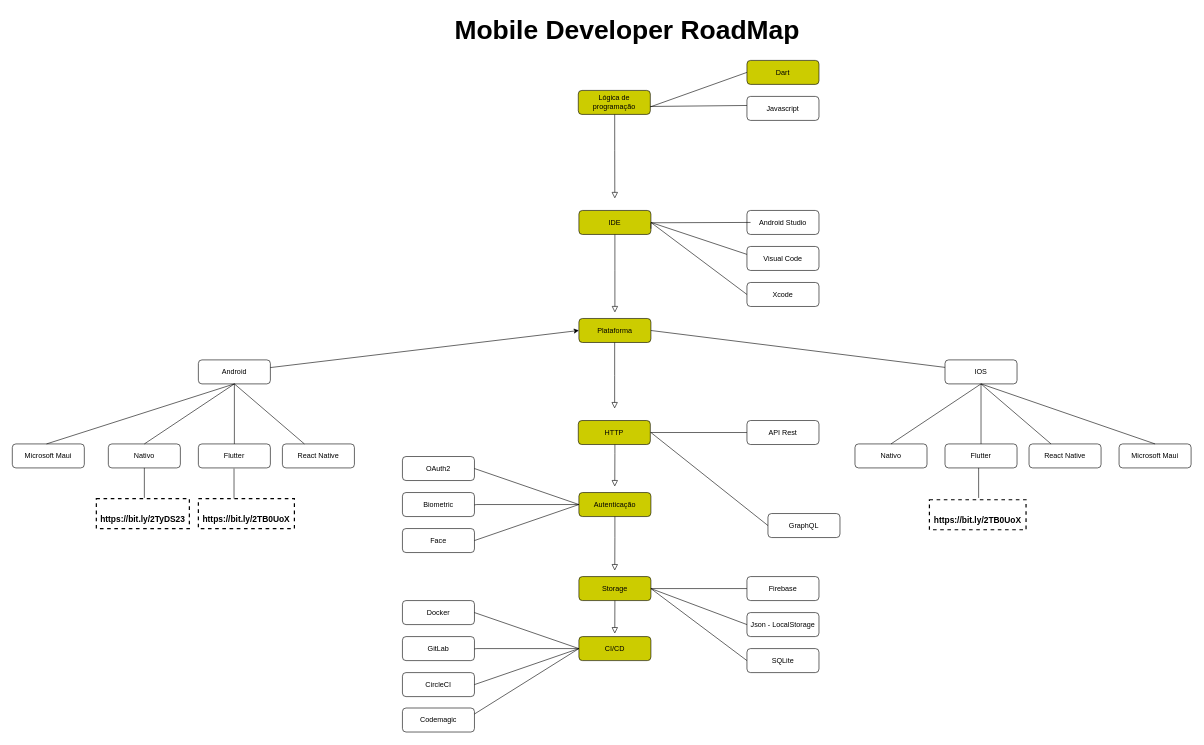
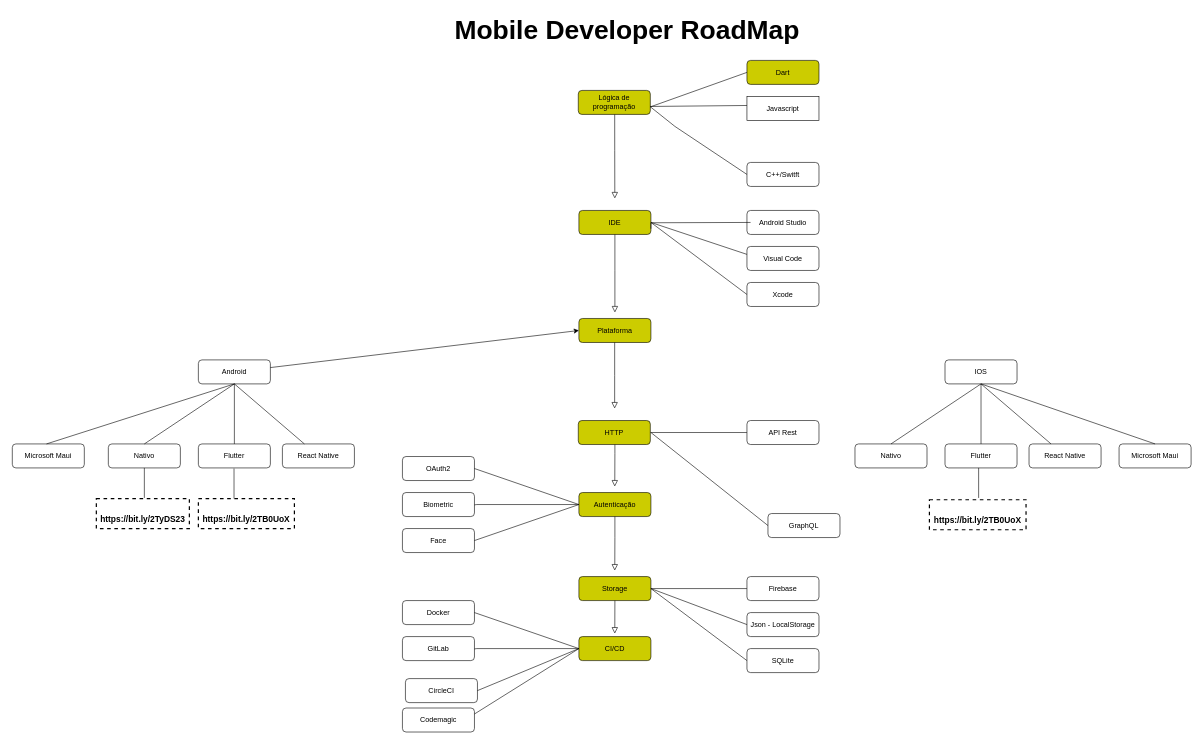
node "Javascript": shape rounded rectangle -> rectangle
edge "Lógica de programação" -- "C++/Switft": added
node "C++/Switft": added
edge "Plataforma" -- "IOS": removed
node "CircleCI": moved (438, 684) -> (441, 690)
